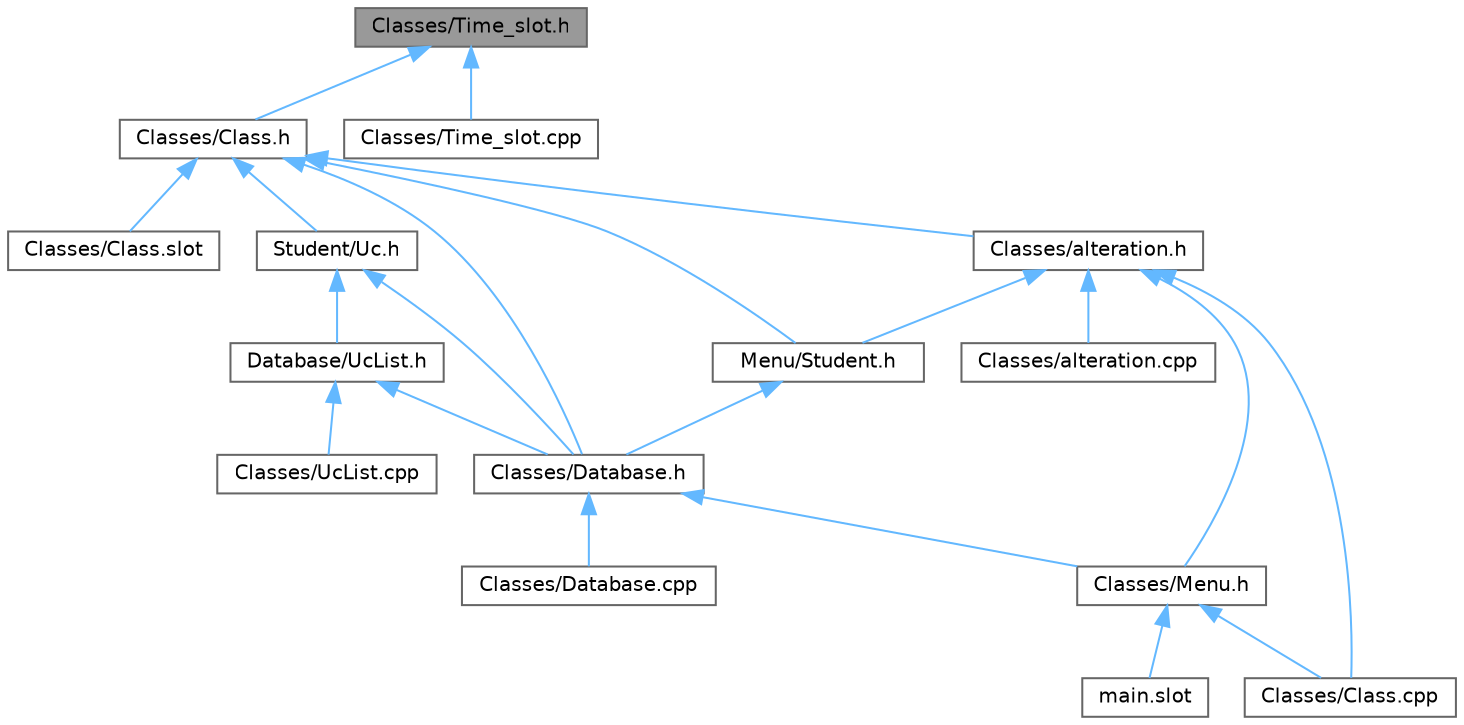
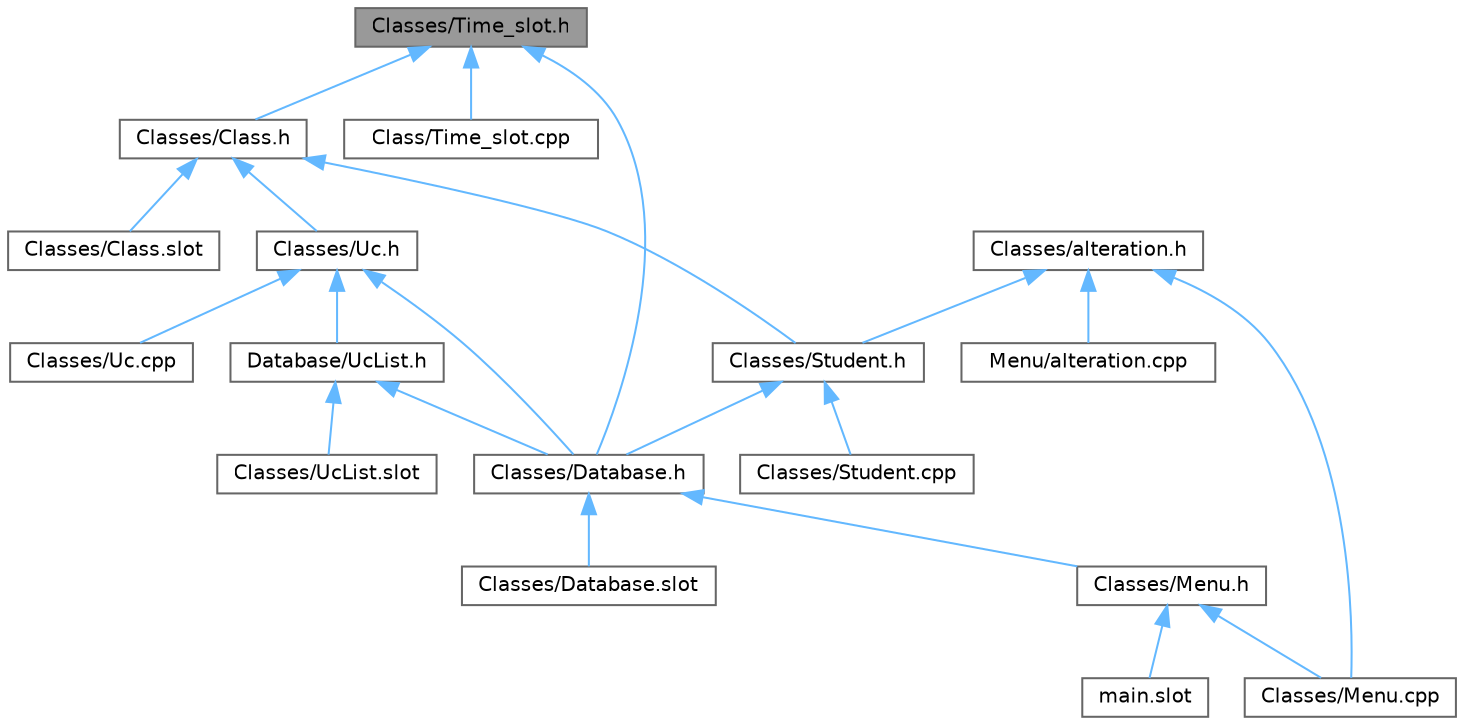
node "Classes/Time_slot.cpp": label "Classes/Time_slot.cpp" -> "Class/Time_slot.cpp"
edge "Classes/alteration.h" -> "Classes/Class.h": removed
node "Student/Uc.h": label "Student/Uc.h" -> "Classes/Uc.h"
edge "Classes/Database.h" -> "Classes/Class.h": now "Classes/Database.h" -> "Classes/Time_slot.h"
node "Classes/Uc.cpp": added
node "Menu/Student.h": label "Menu/Student.h" -> "Classes/Student.h"
node "Classes/alteration.cpp": label "Classes/alteration.cpp" -> "Menu/alteration.cpp"
edge "Classes/Menu.h" -> "Classes/alteration.h": removed
node "Classes/UcList.cpp": label "Classes/UcList.cpp" -> "Classes/UcList.slot"
node "Classes/Student.cpp": added
node "Classes/Database.cpp": label "Classes/Database.cpp" -> "Classes/Database.slot"
node "Classes/Class.cpp": label "Classes/Class.cpp" -> "Classes/Menu.cpp"
